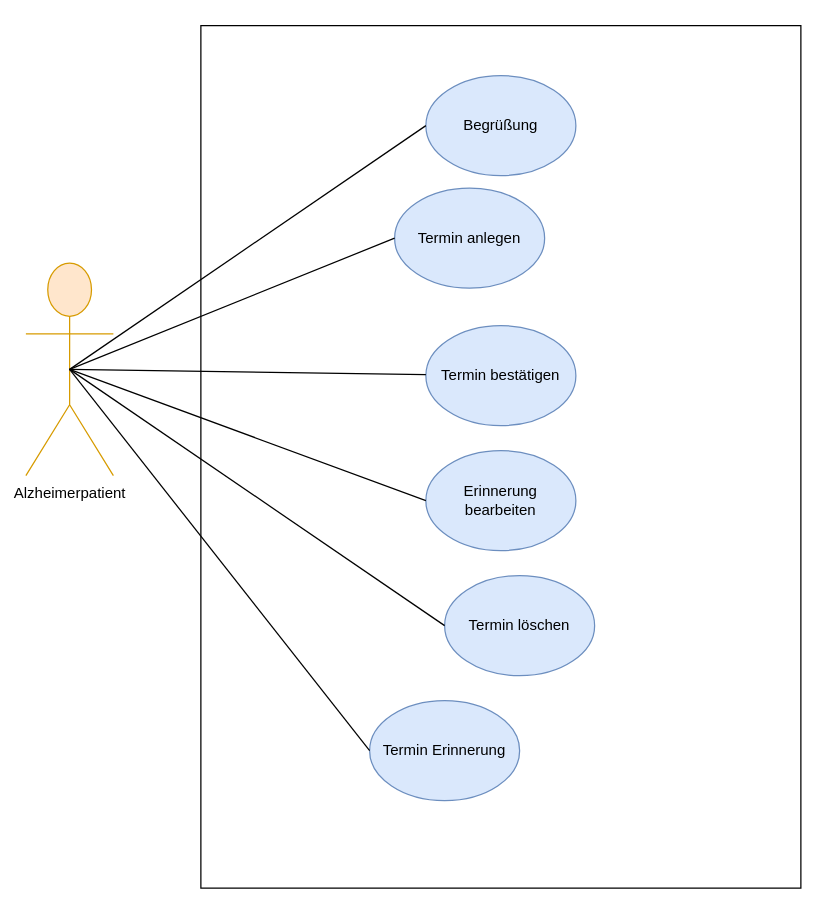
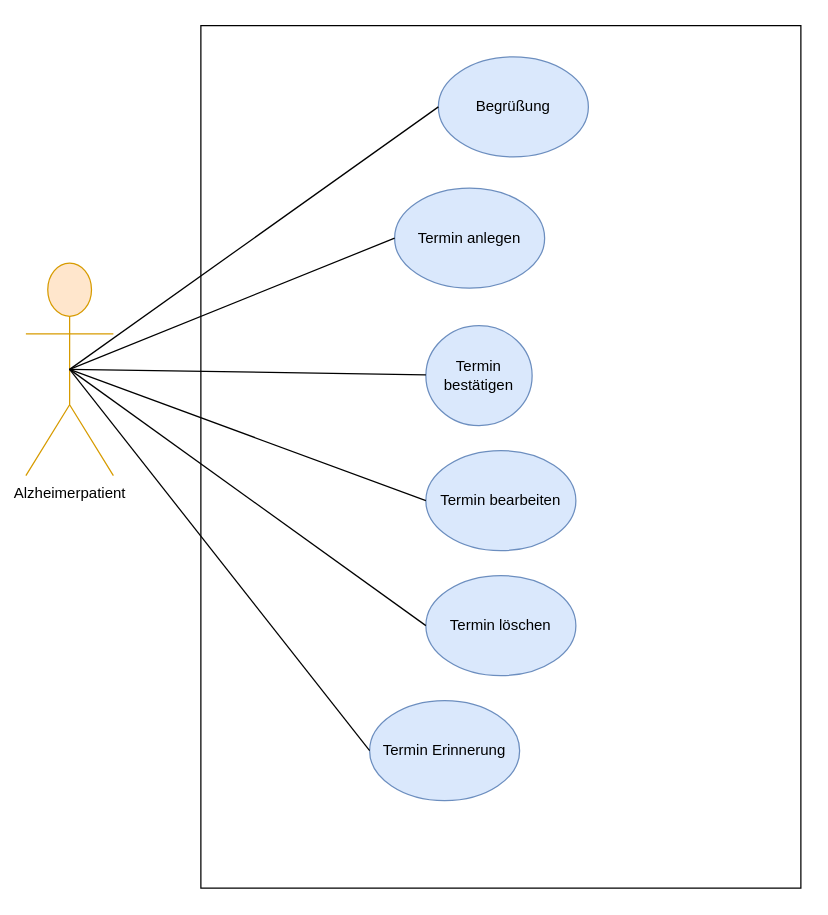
node "Begrüßung": moved (501, 126) -> (513, 107)
node "Termin bestätigen": size 150x100 -> 106x100
node "Erinnerung bearbeiten": label "Erinnerung bearbeiten" -> "Termin bearbeiten"
node "Termin löschen": moved (519, 626) -> (501, 626)
